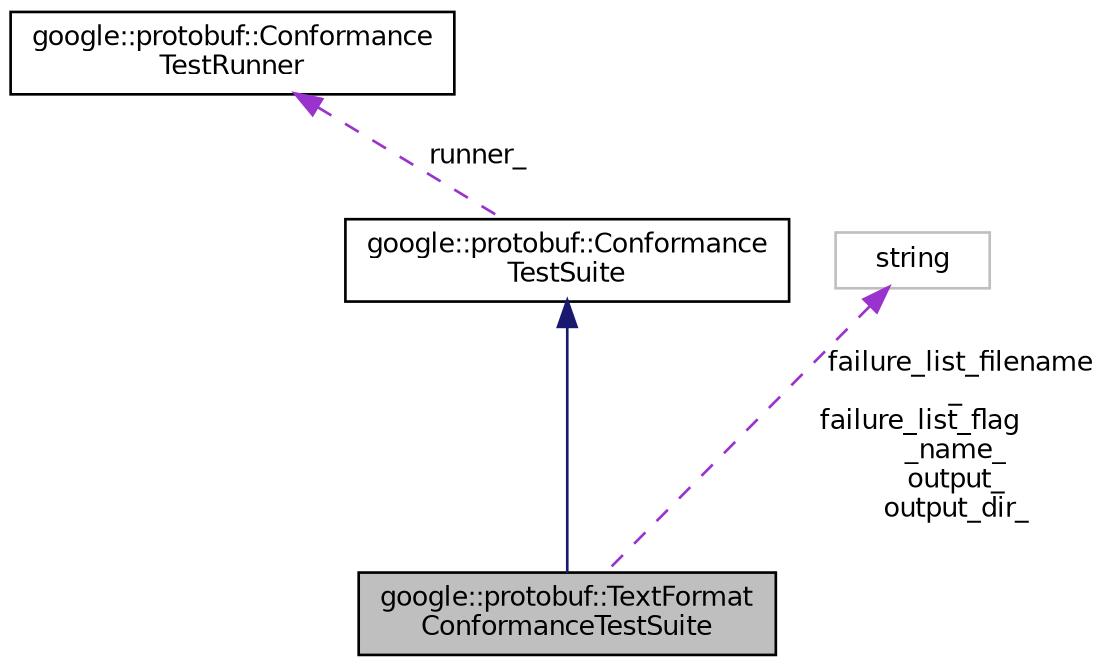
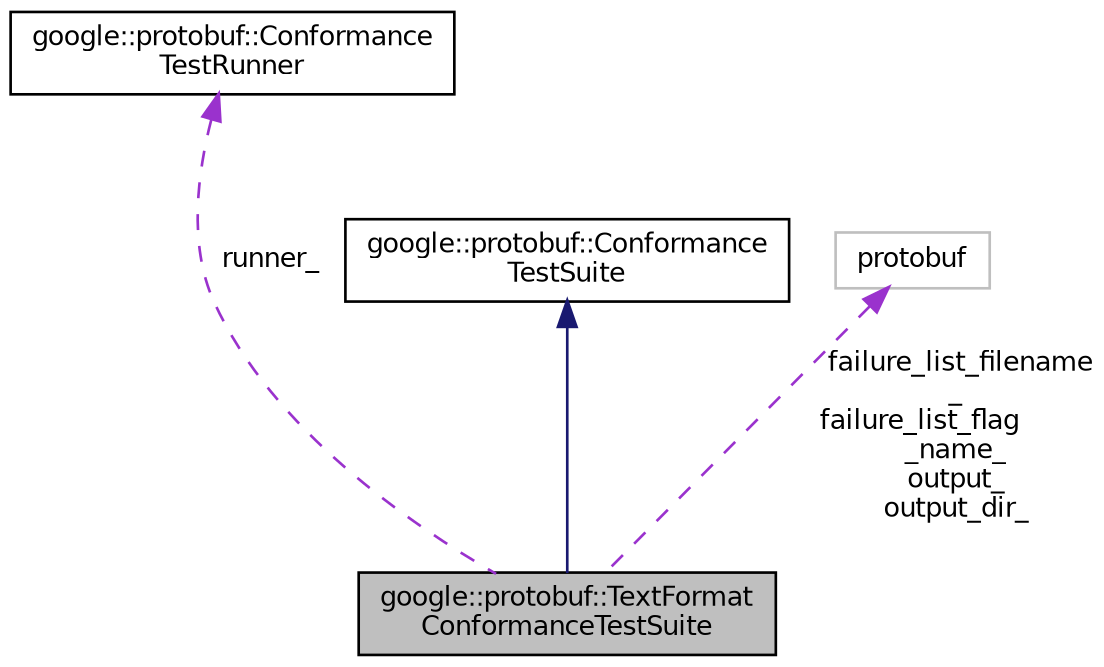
edge "google::protobuf::Conformance TestSuite" -> "google::protobuf::Conformance TestRunner": now "google::protobuf::TextFormat ConformanceTestSuite" -> "google::protobuf::Conformance TestRunner"
node "string": label "string" -> "protobuf"
